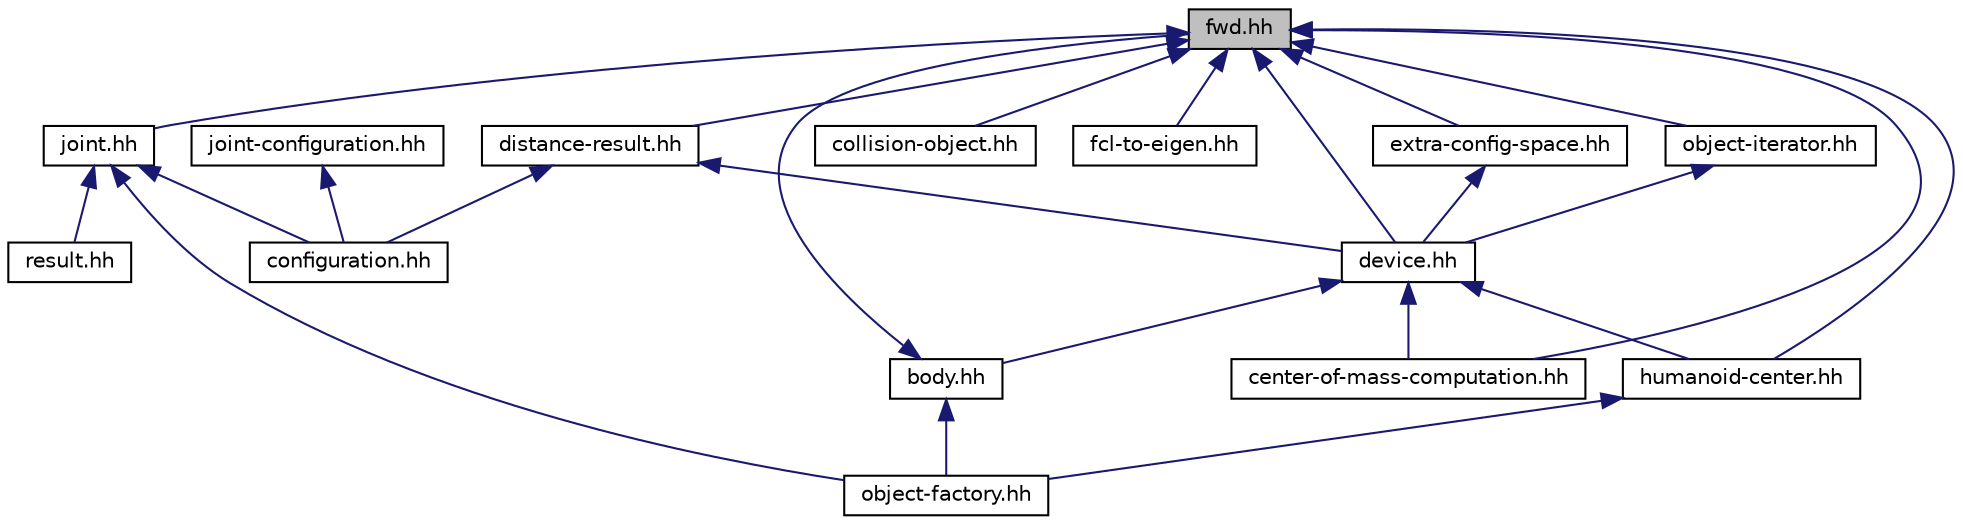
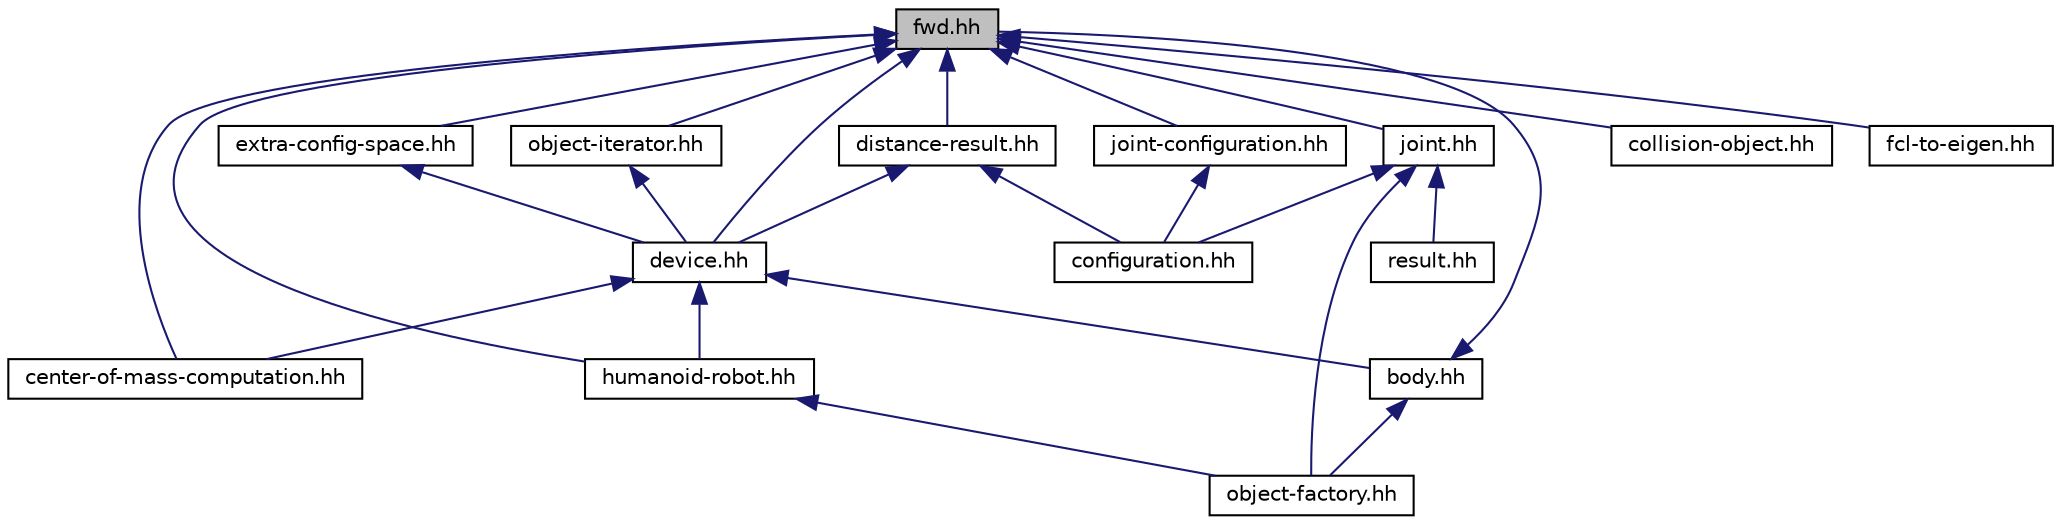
edge "joint-configuration.hh" -> "fwd.hh": added
node "humanoid-center.hh": label "humanoid-center.hh" -> "humanoid-robot.hh"
